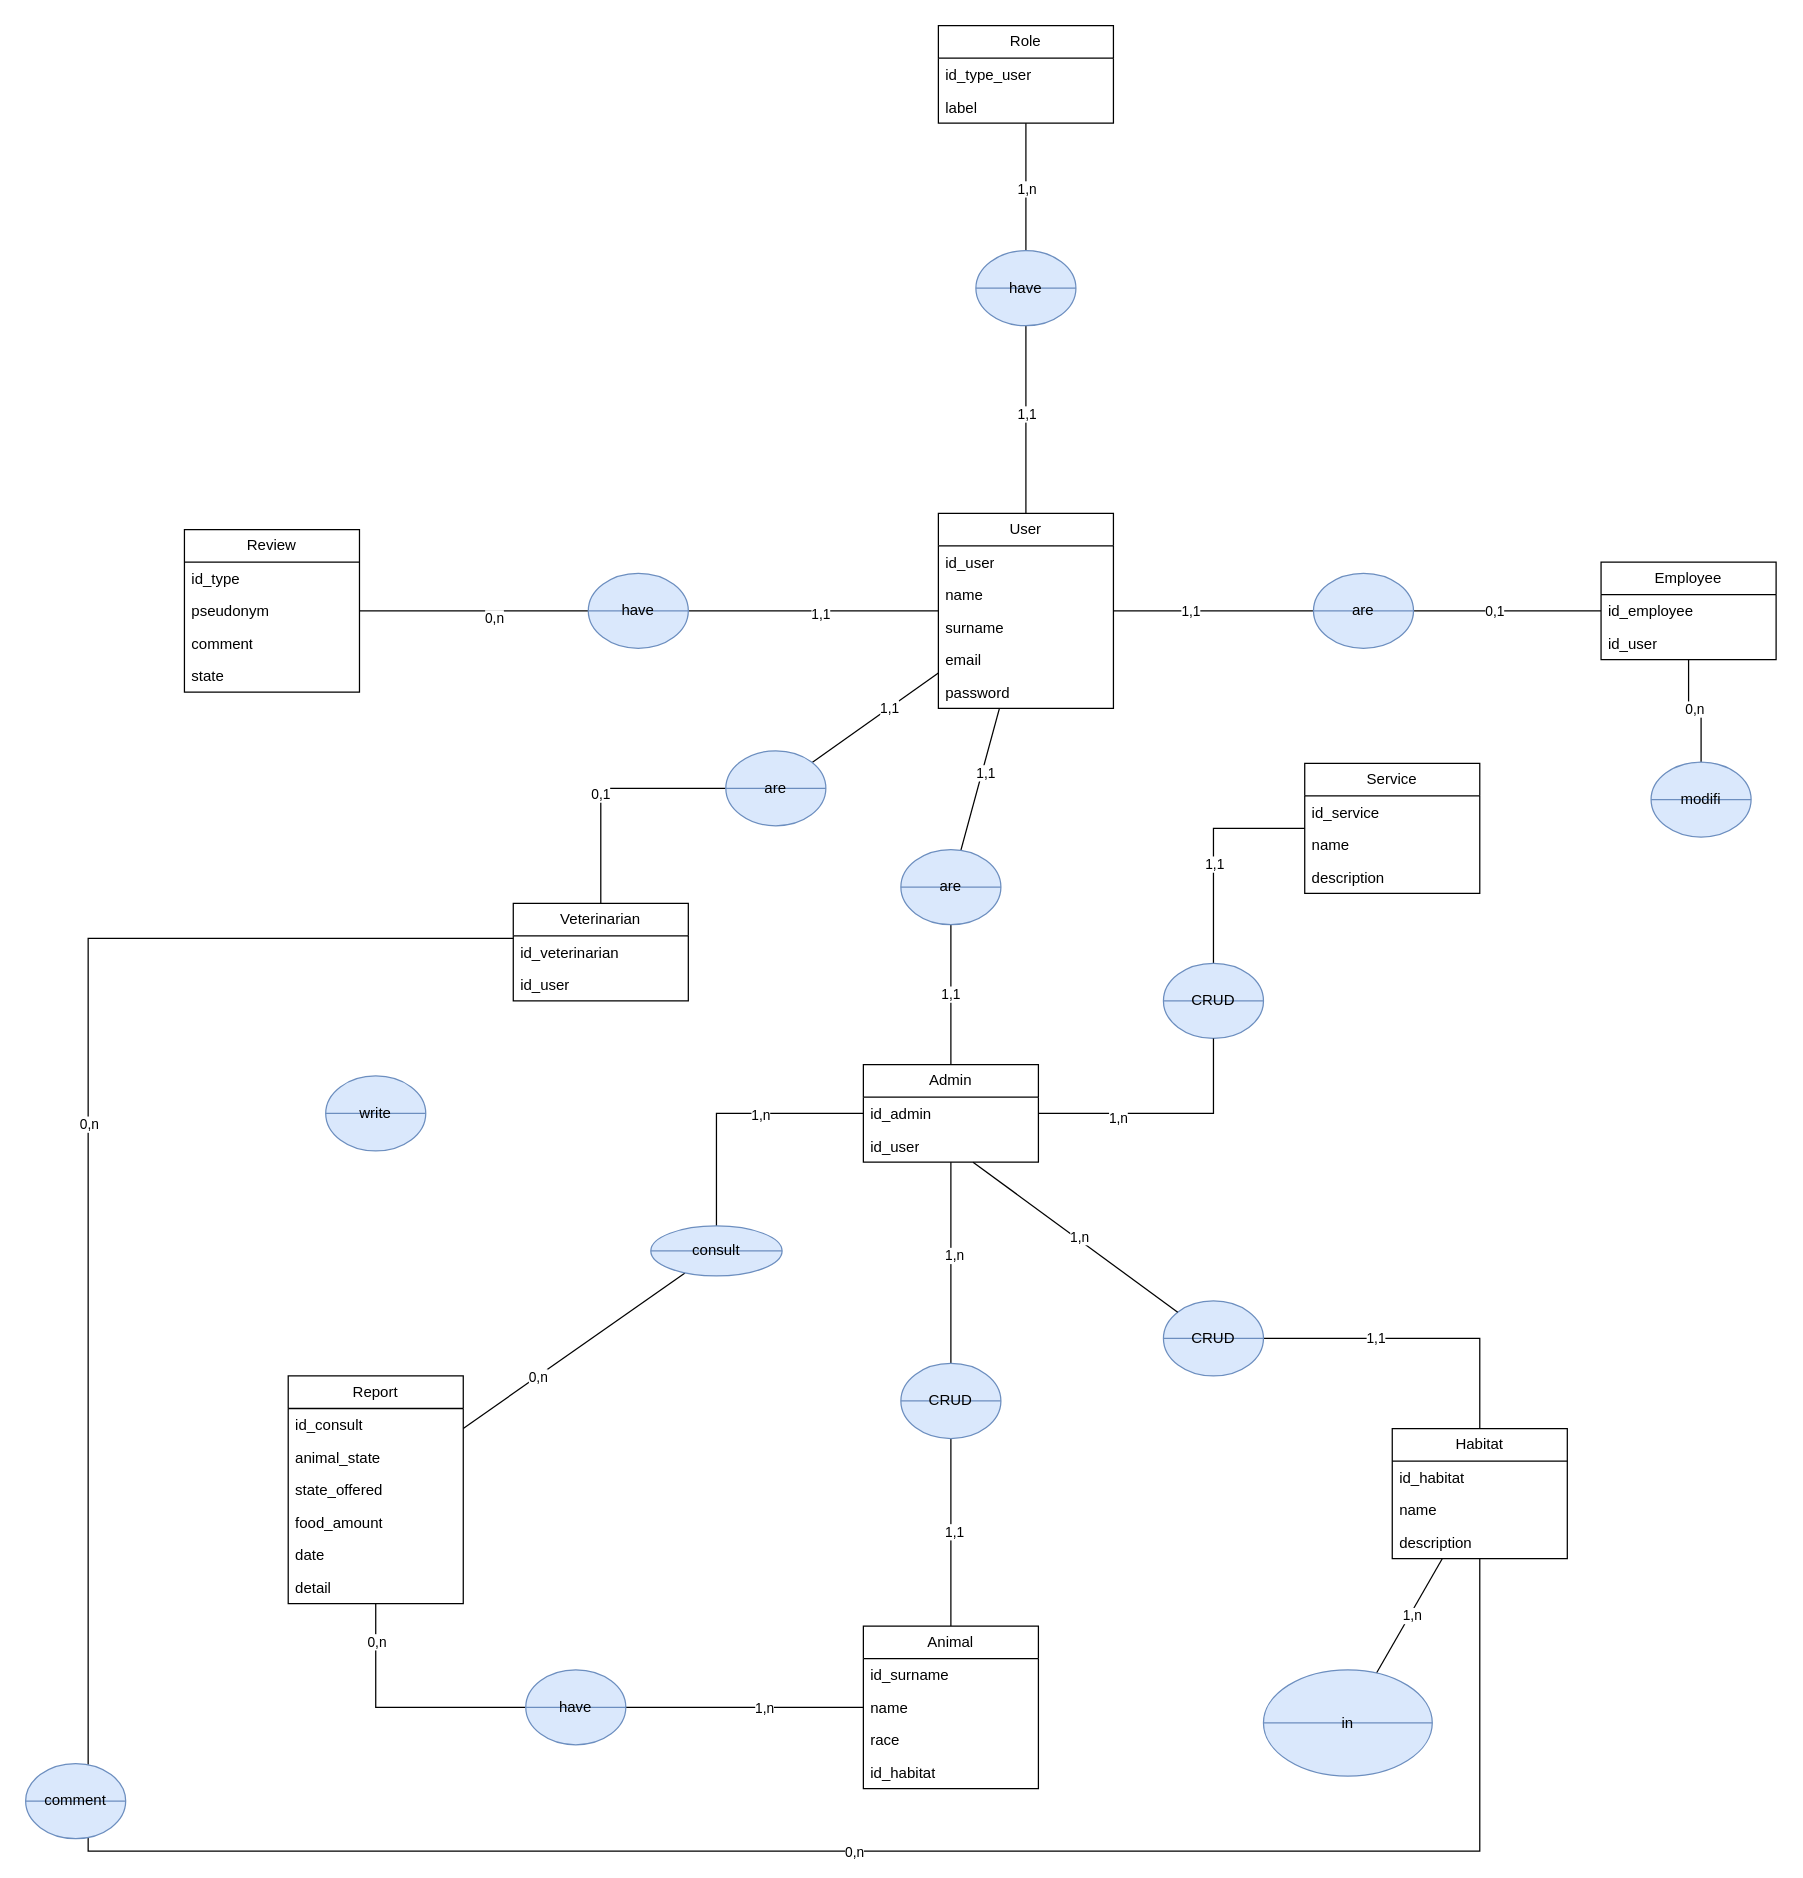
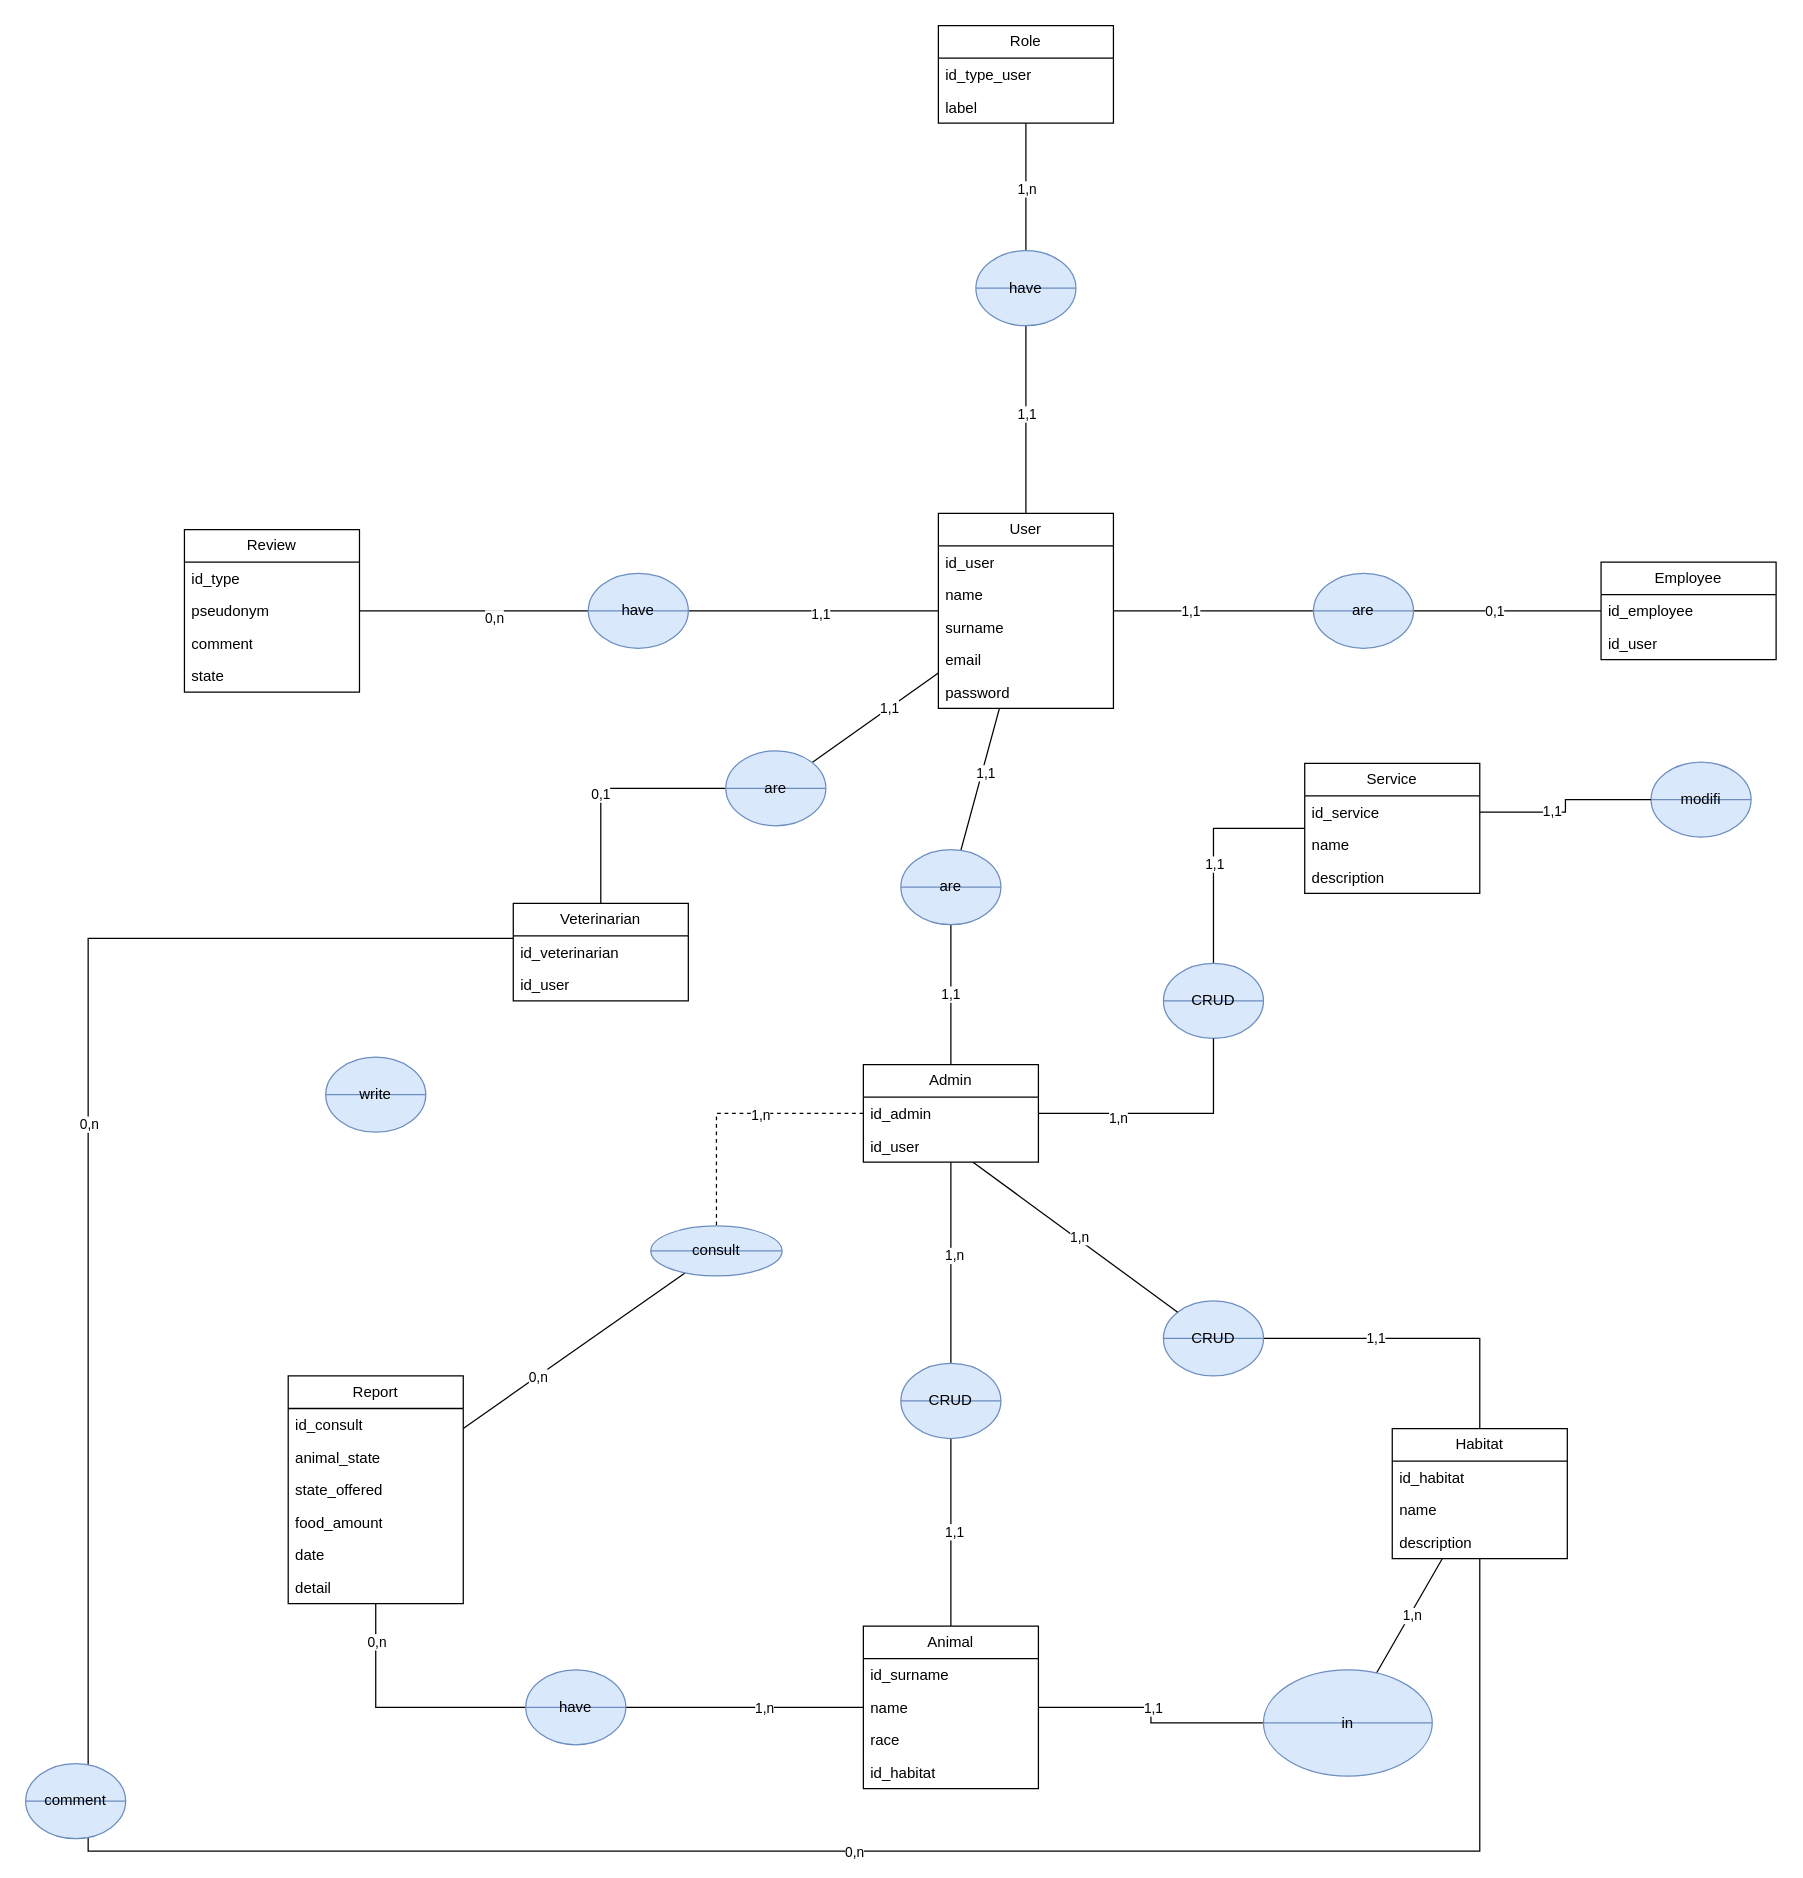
edge "Employee" -- "modifi": removed, label "0,n"
edge "modifi" -- "id_service": added, label "1,1"
node "write": moved (376, 1113) -> (376, 1094)
edge "Admin" -- "consult": style solid -> dashed
edge "Animal" -- "in": added, label "1,1"
